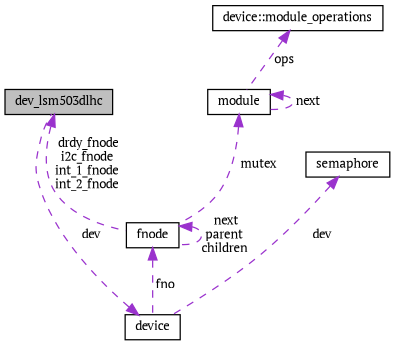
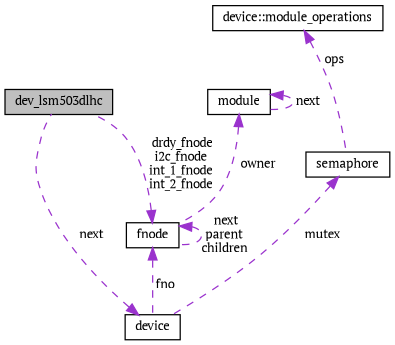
edge "module" -> "device::module_operations": now "semaphore" -> "device::module_operations"
edge "fnode" -> "module": label " mutex" -> " owner"
edge "fnode" -> "dev_lsm503dlhc": reversed
edge "dev_lsm503dlhc" -> "device": label " dev" -> " next"
edge "device" -> "semaphore": label " dev" -> " mutex"
